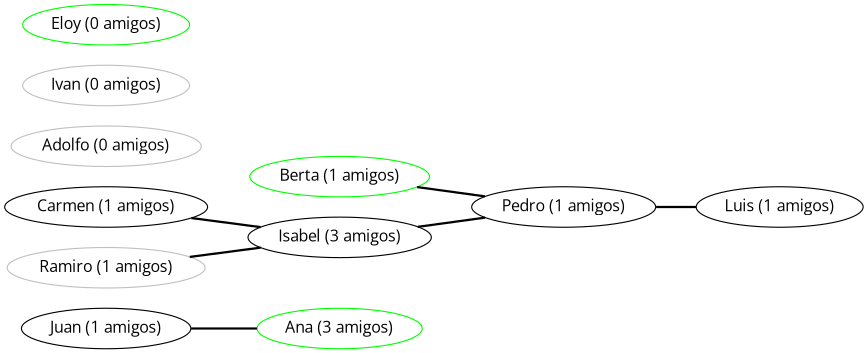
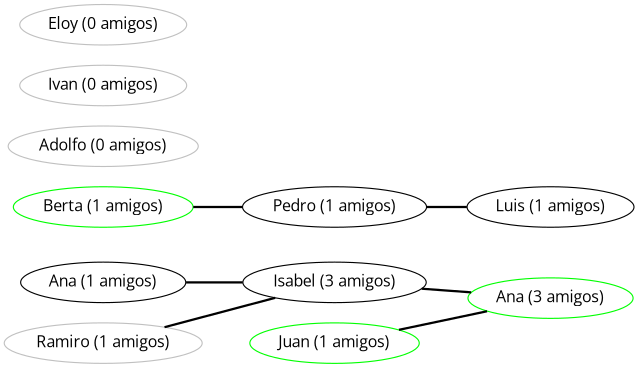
node "Eloy (0 amigos)": color green -> gray
node "Carmen (1 amigos)": label "Carmen (1 amigos)" -> "Ana (1 amigos)"
edge "Pedro (1 amigos)" -- "Isabel (3 amigos)": now "Ana (3 amigos)" -- "Isabel (3 amigos)"
node "Juan (1 amigos)": color black -> green
